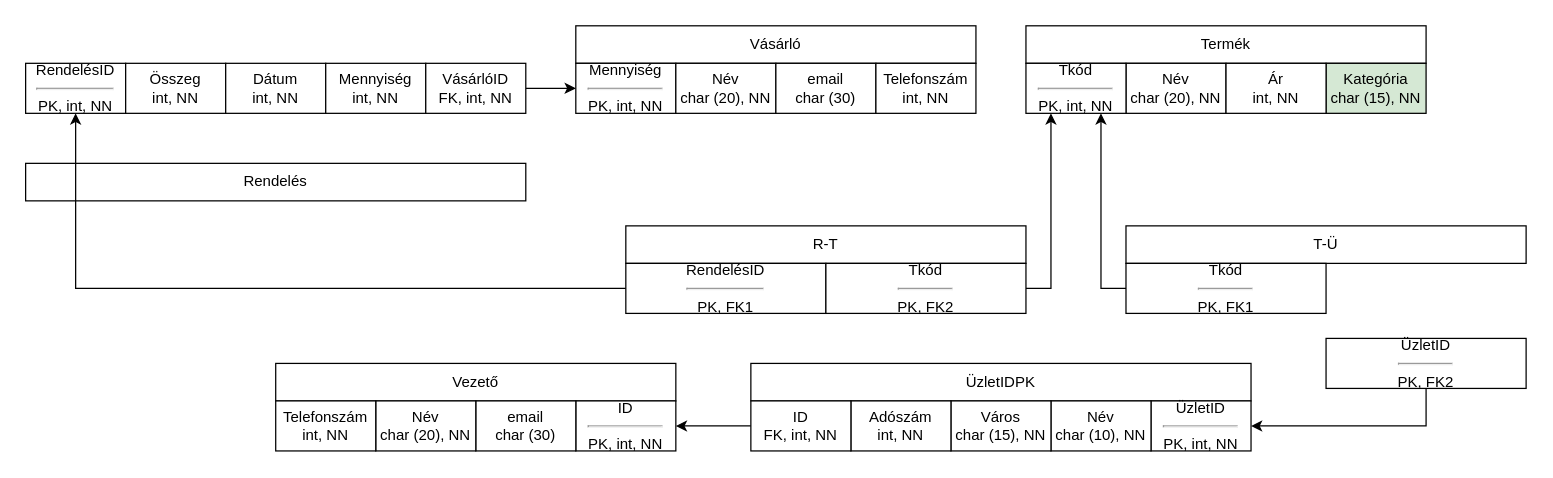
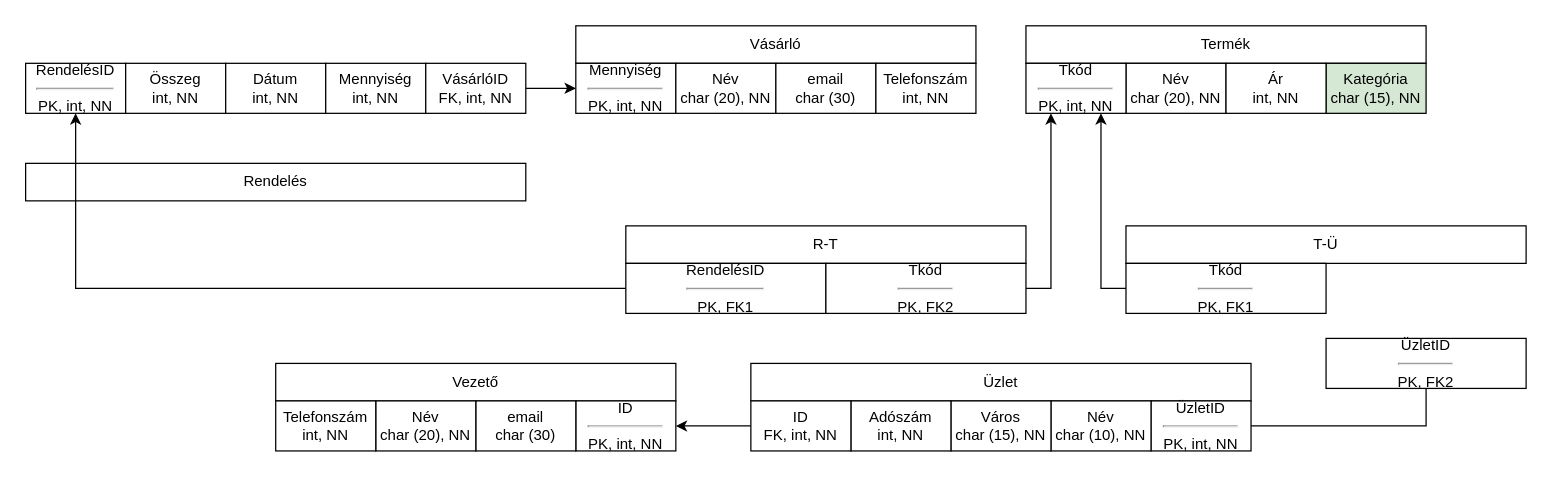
node "ÜzletIDPK": label "ÜzletIDPK" -> "Üzlet"
edge "ÜzletIDPK, FK2" -> "ÜzletIDPK, int, NN": arrowhead classic -> none
